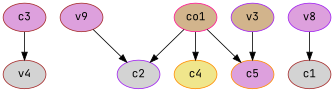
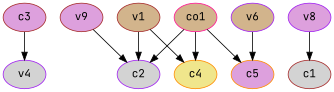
node "v1": added
node "v3": label "v3" -> "v6"
node "v4": color brown -> purple
